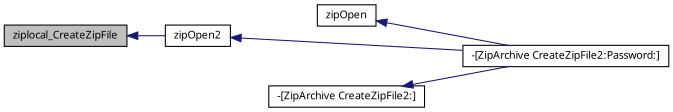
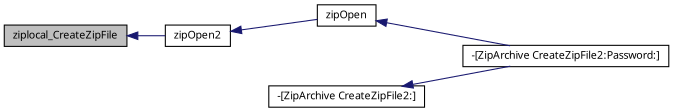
edge "-[ZipArchive CreateZipFile2:Password:]" -> "zipOpen2": now "zipOpen" -> "zipOpen2"
